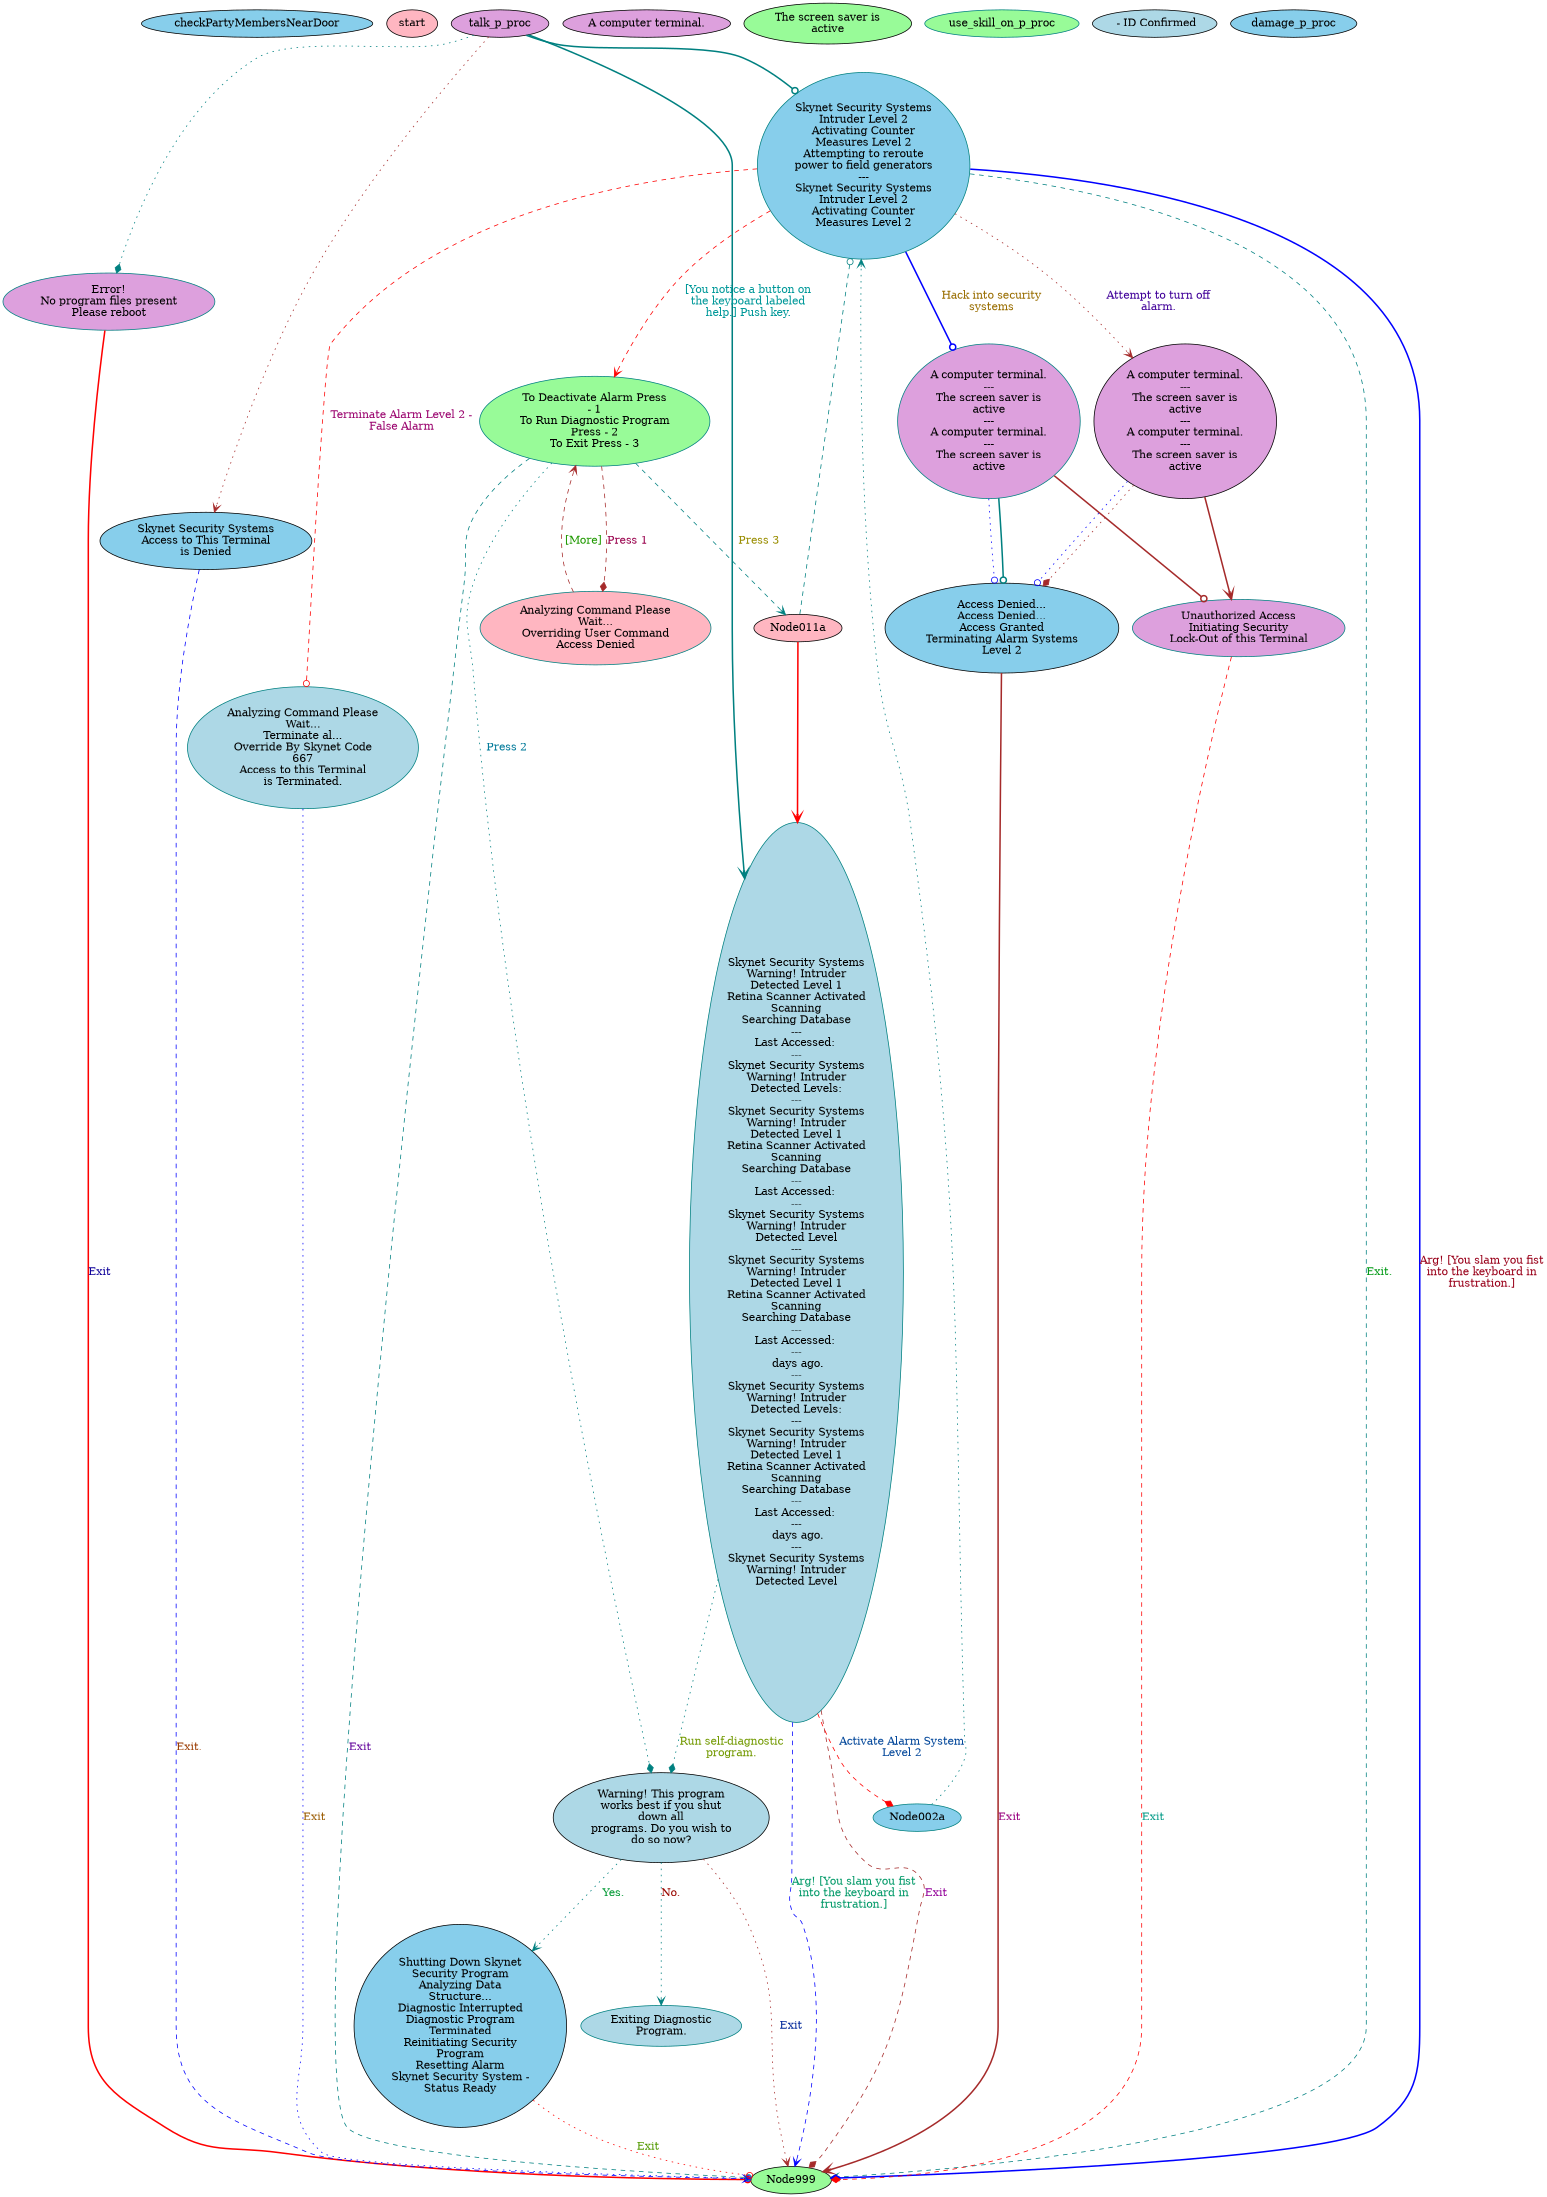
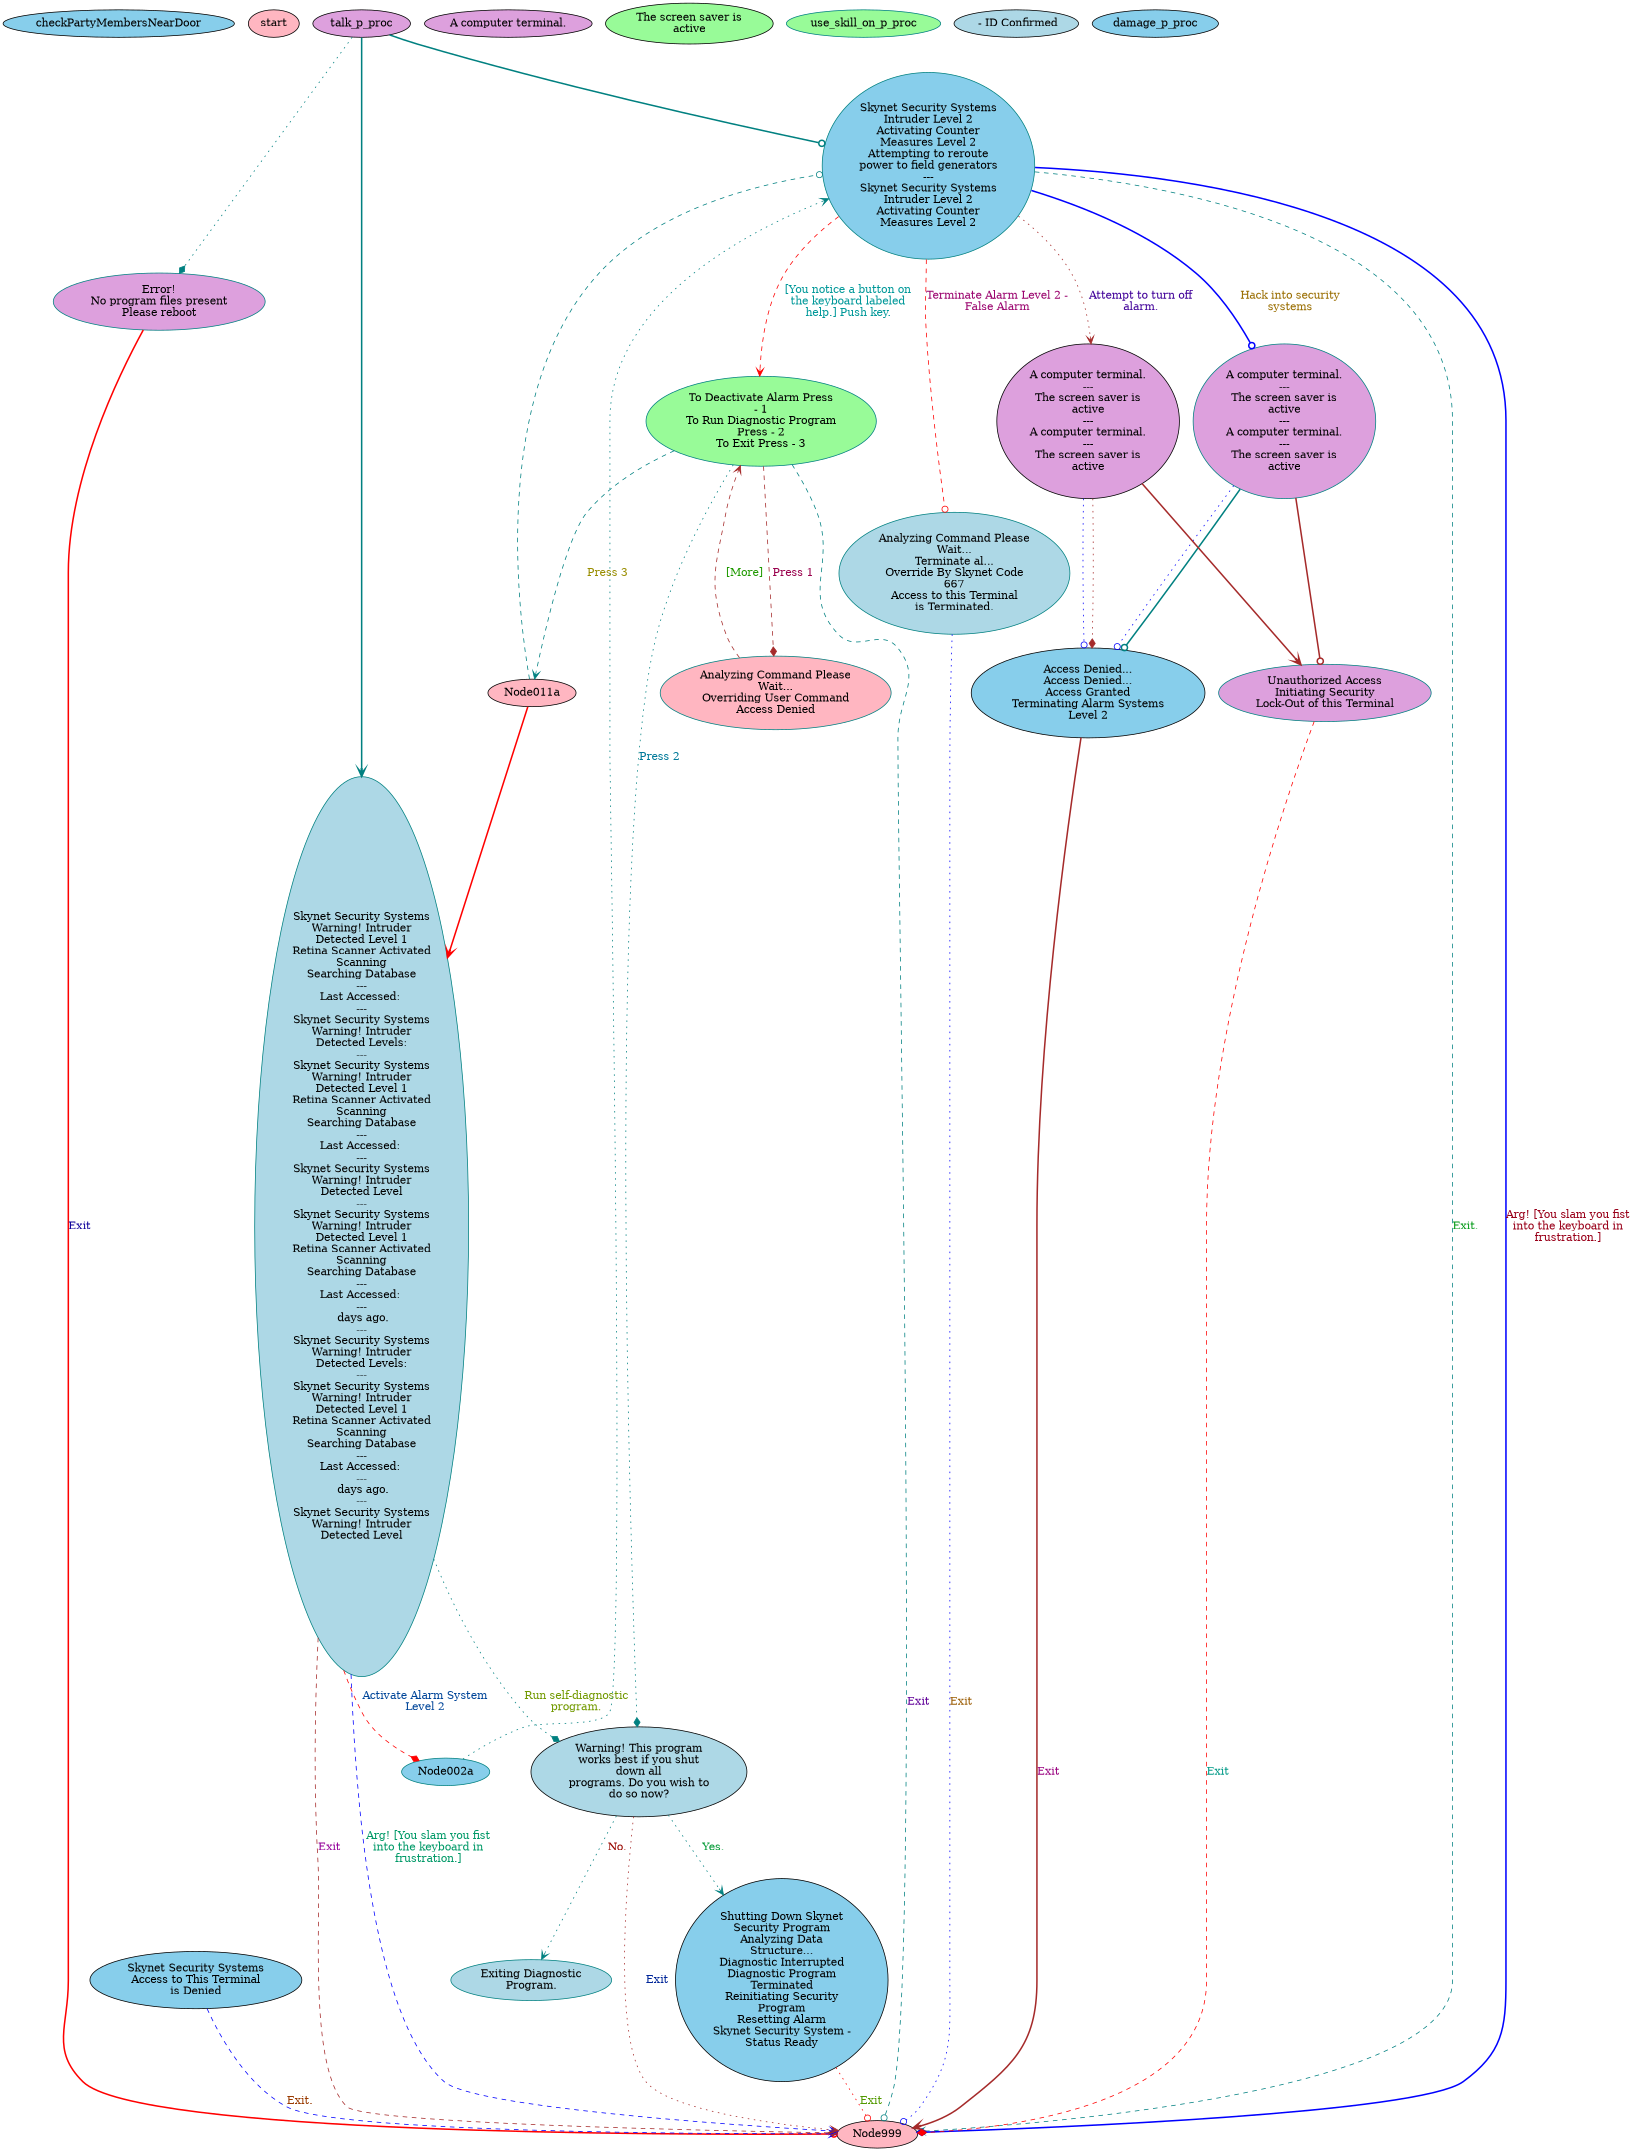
edge "talk_p_proc" -> "Skynet Security Systems Access to This Terminal is Denied": removed
node "Node999": fillcolor palegreen -> lightpink
